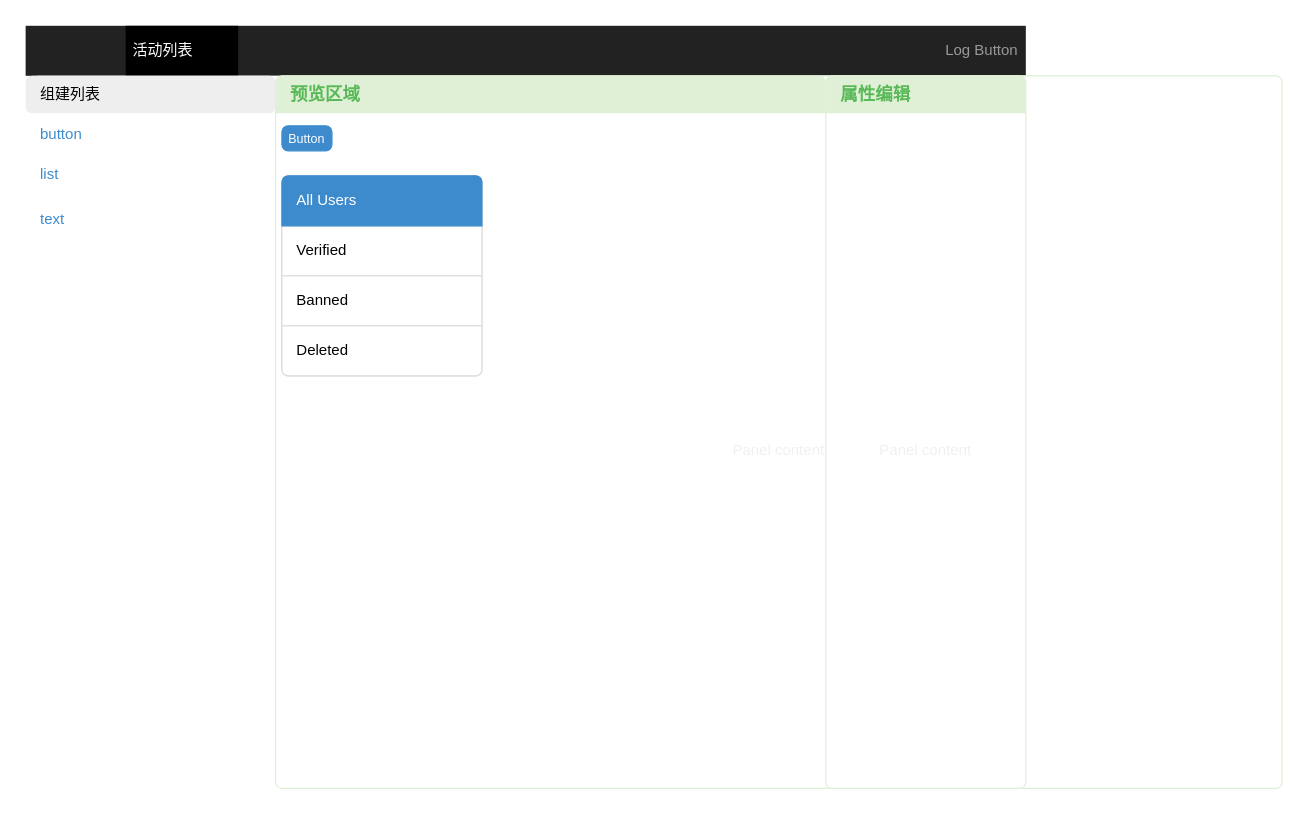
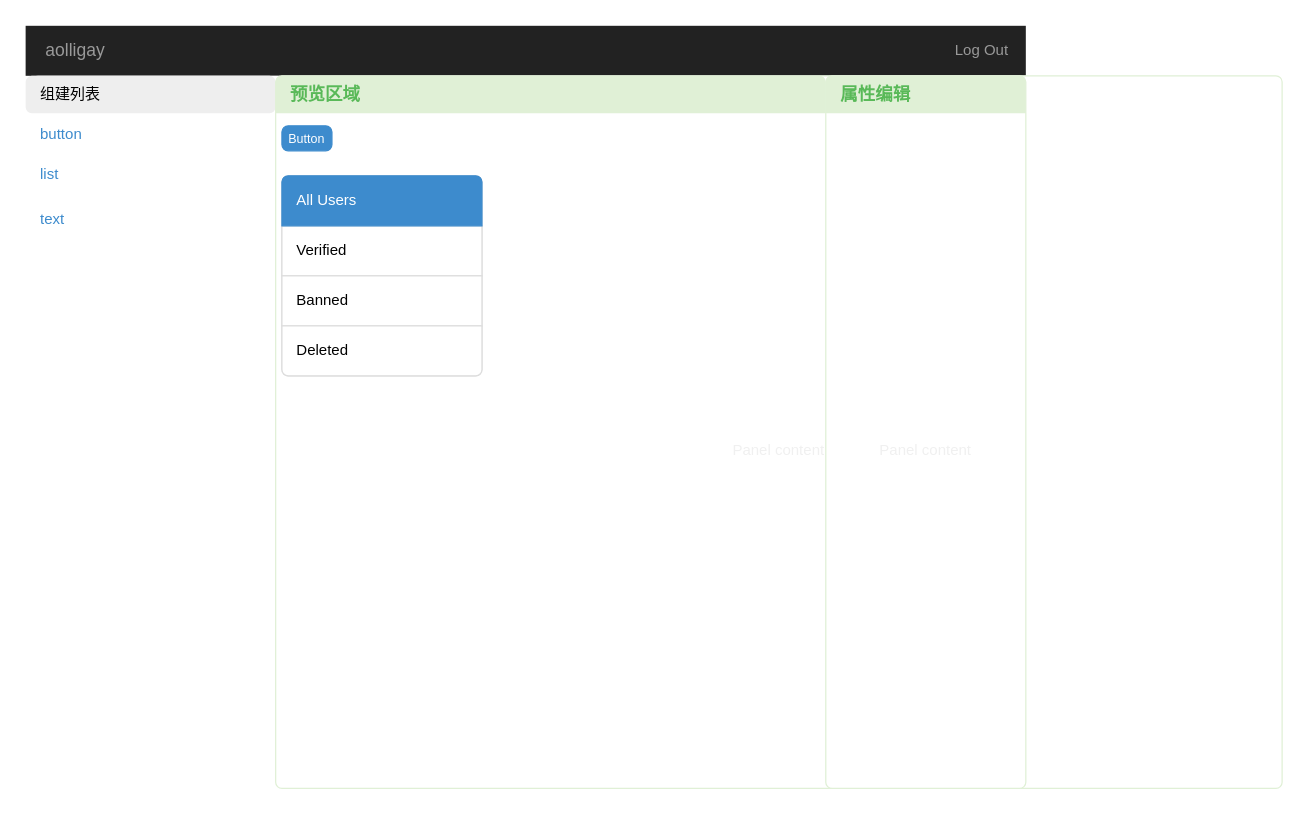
node "aolligay": added
node "活动列表": removed
node "Log Button": label "Log Button" -> "Log Out"
